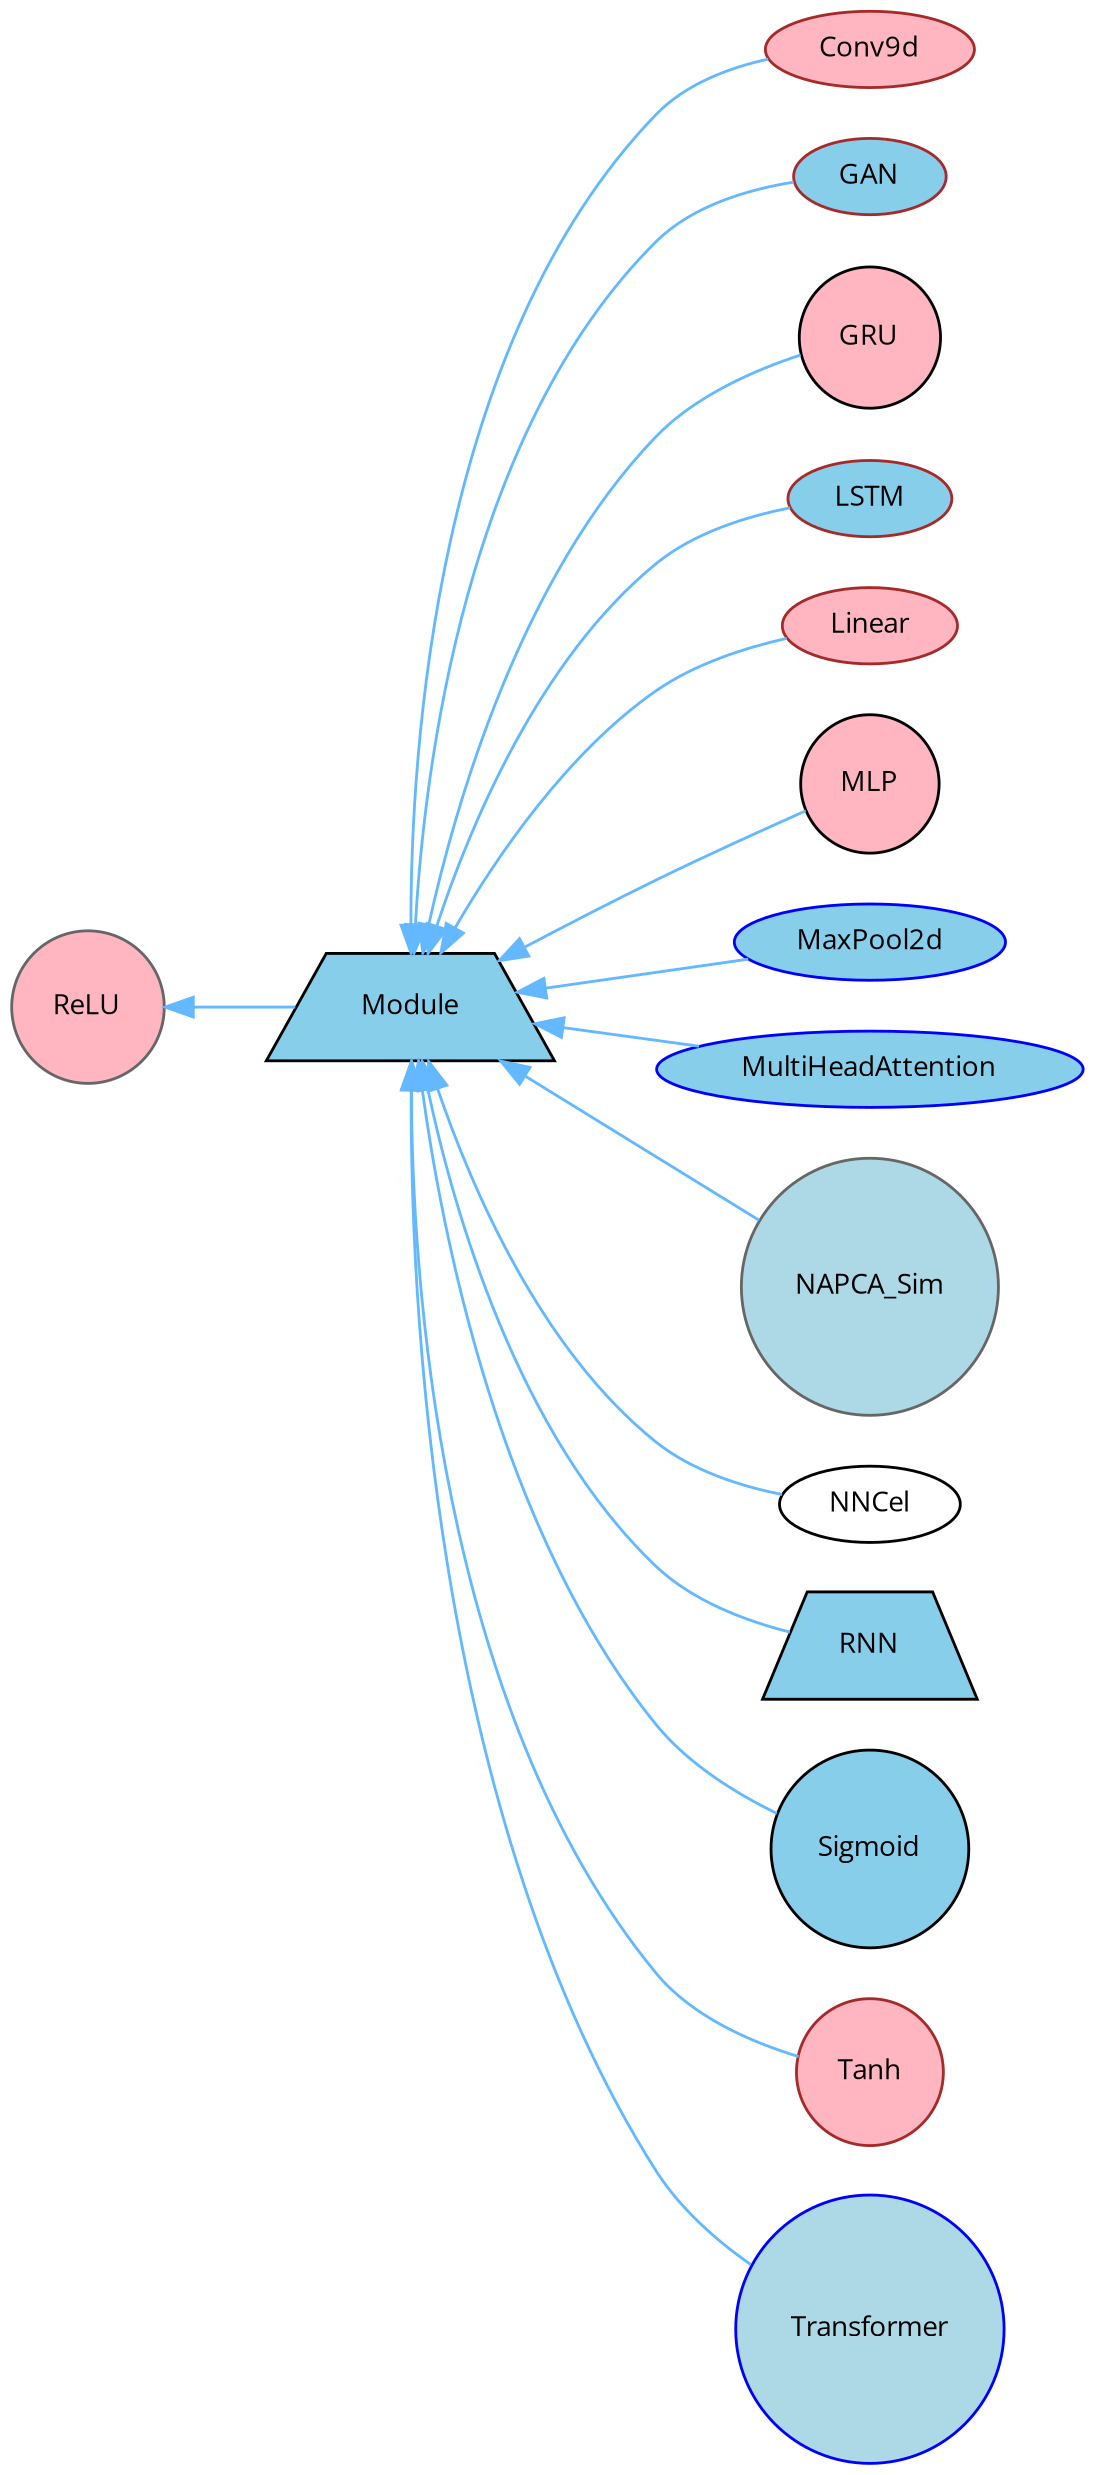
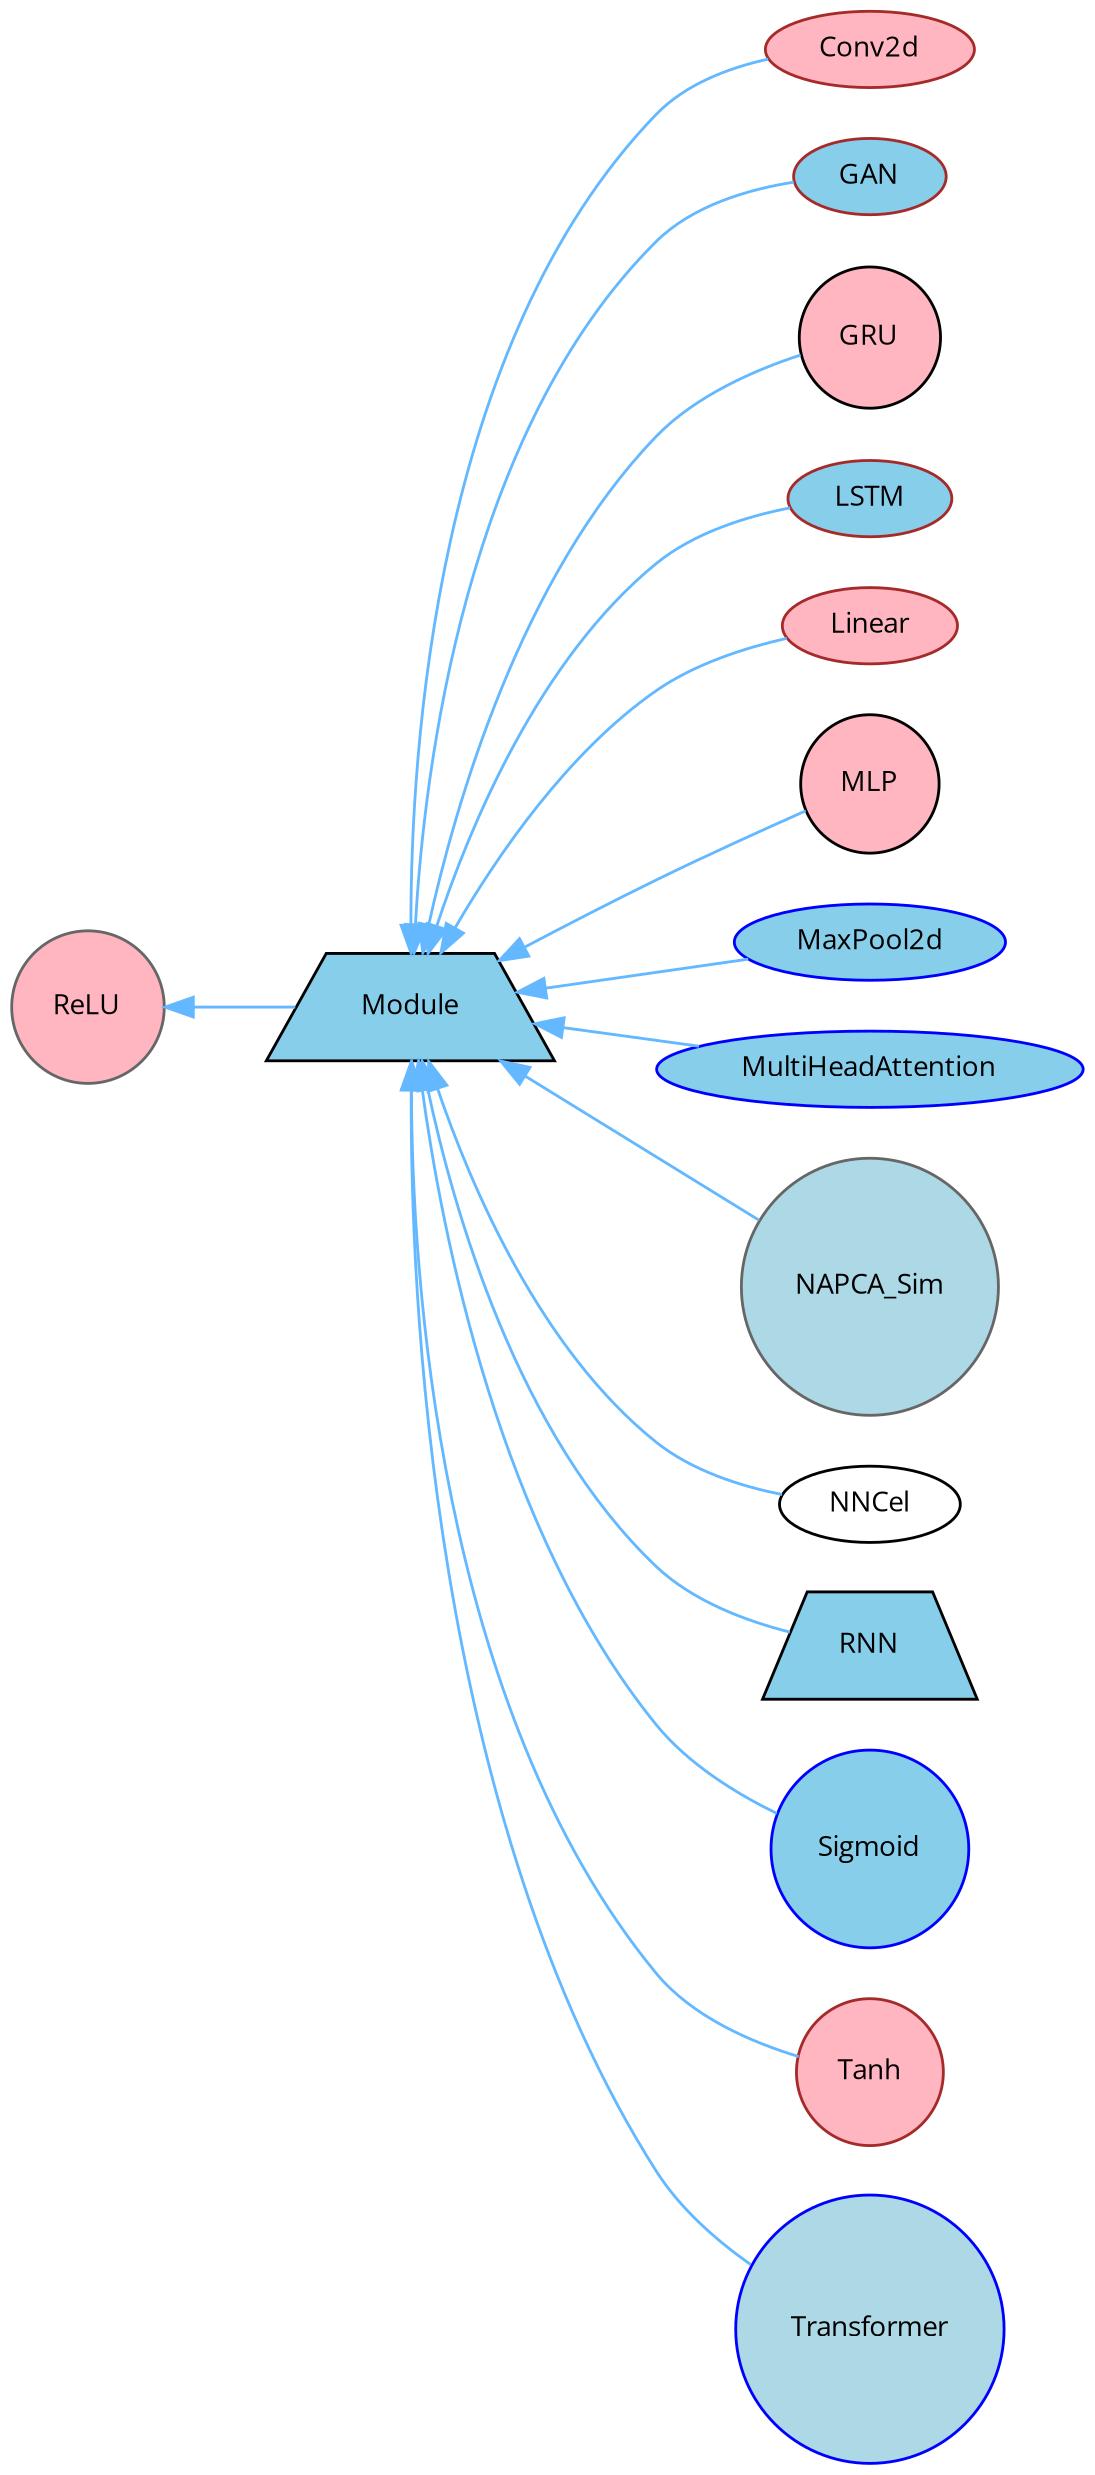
node "Conv9d": label "Conv9d" -> "Conv2d"
node "Sigmoid": color black -> blue
